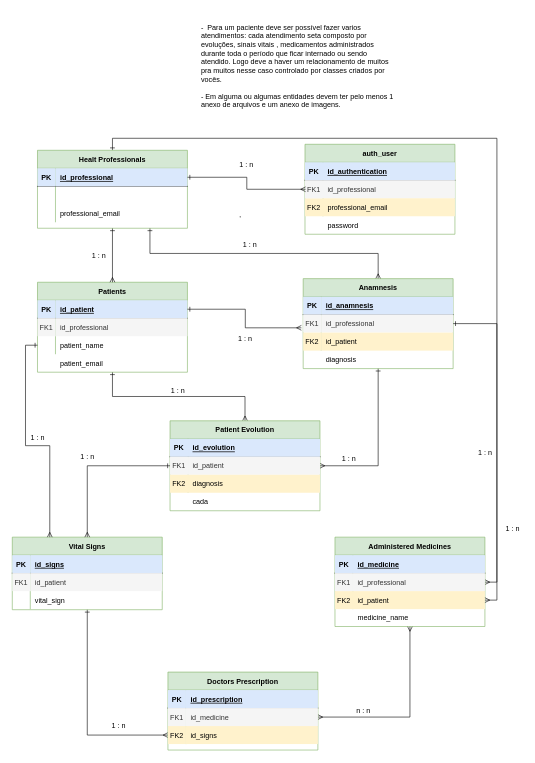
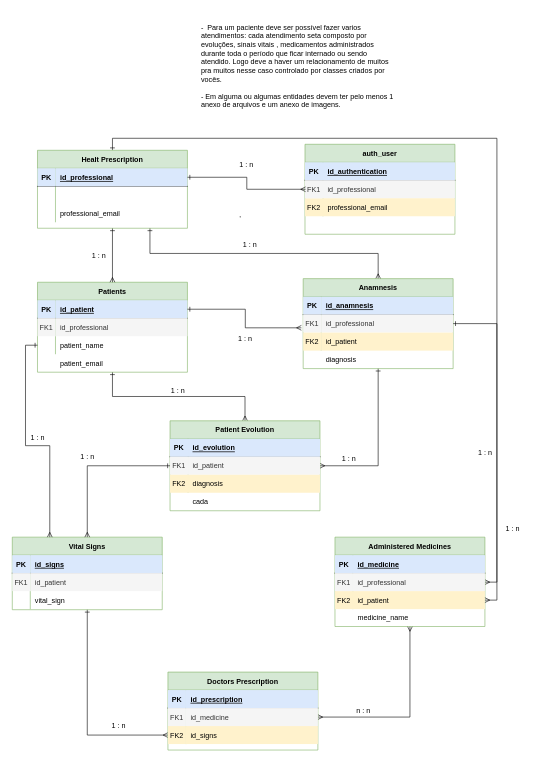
node "Healt Professionals": label "Healt Professionals" -> "Healt Prescription"
node "password": removed
